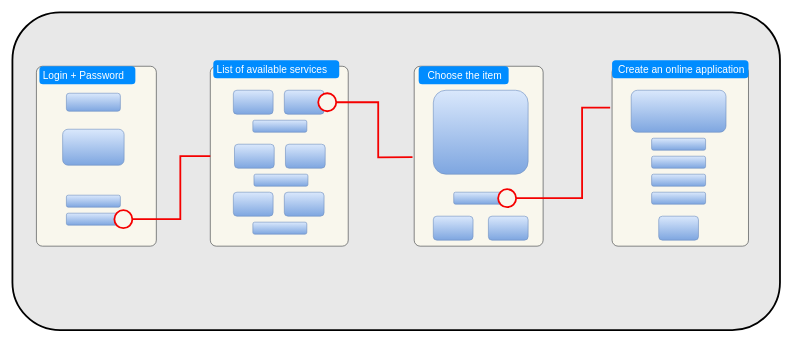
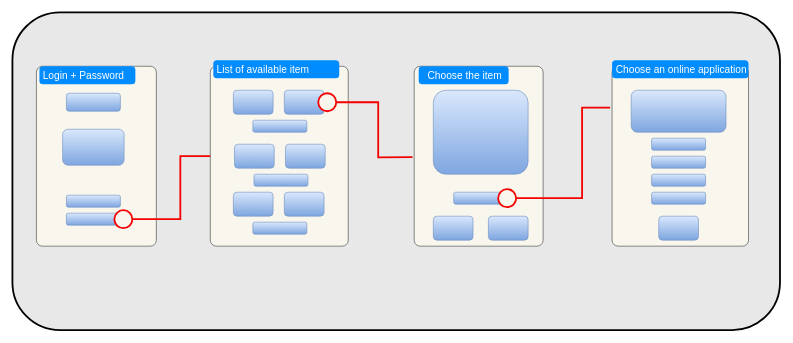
node "List of available services": label "List of available services" -> "List of available item"
node "Create an online application": label "Create an online application" -> "Choose an online application"
